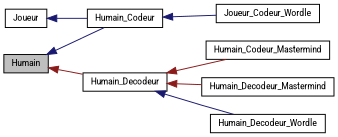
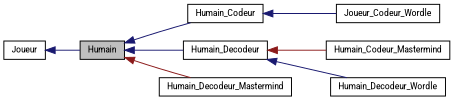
edge "Humain_Codeur" -> "Joueur": now "Humain" -> "Joueur"
edge "Humain_Decodeur" -> "Humain": color firebrick4 -> midnightblue
edge "Humain_Decodeur_Mastermind" -> "Humain_Decodeur": now "Humain_Decodeur_Mastermind" -> "Humain"
